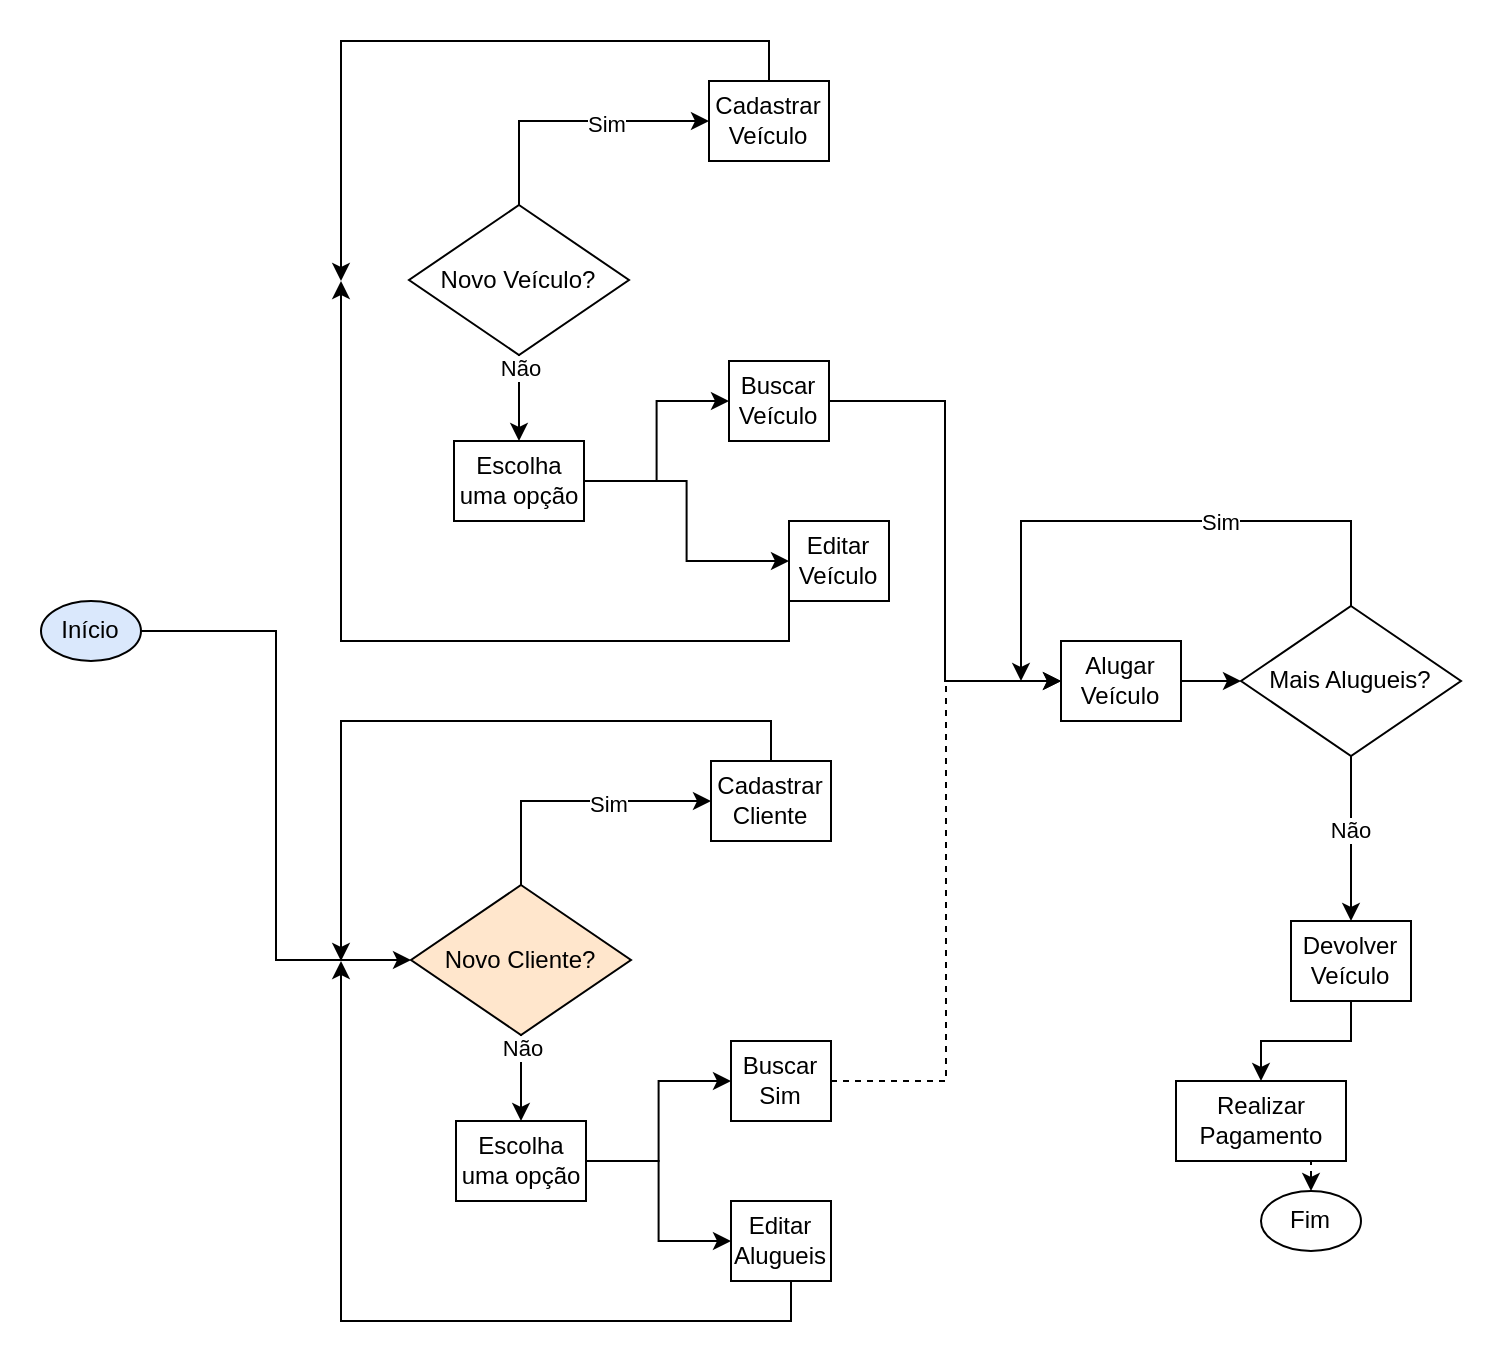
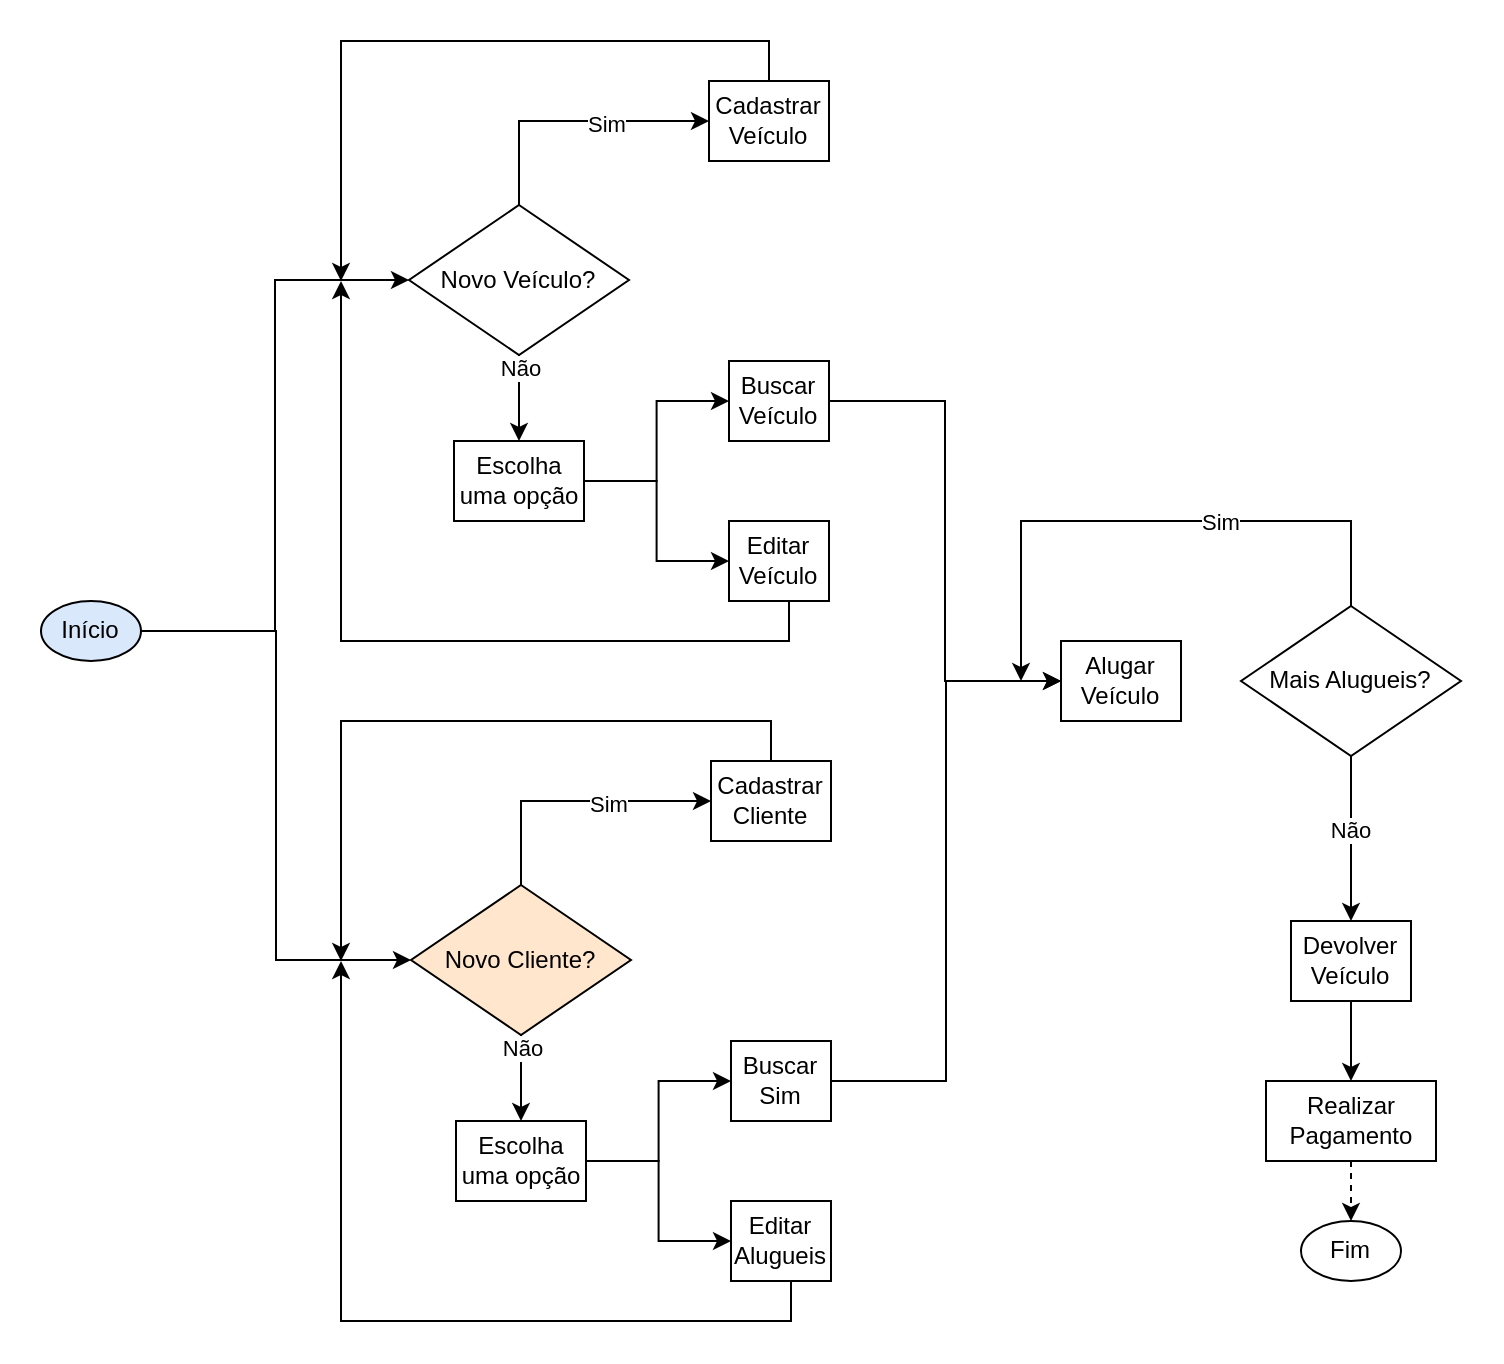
edge "Início" -> "Novo Veículo?": added
node "Editar Veículo": moved (839, 561) -> (779, 561)
edge "Alugar Veículo" -> "Mais Alugueis?": removed
edge "Buscar Sim" -> "Alugar Veículo": style dashed -> solid
node "Realizar Pagamento": moved (1261, 1121) -> (1351, 1121)
node "Fim": moved (1311, 1221) -> (1351, 1251)
